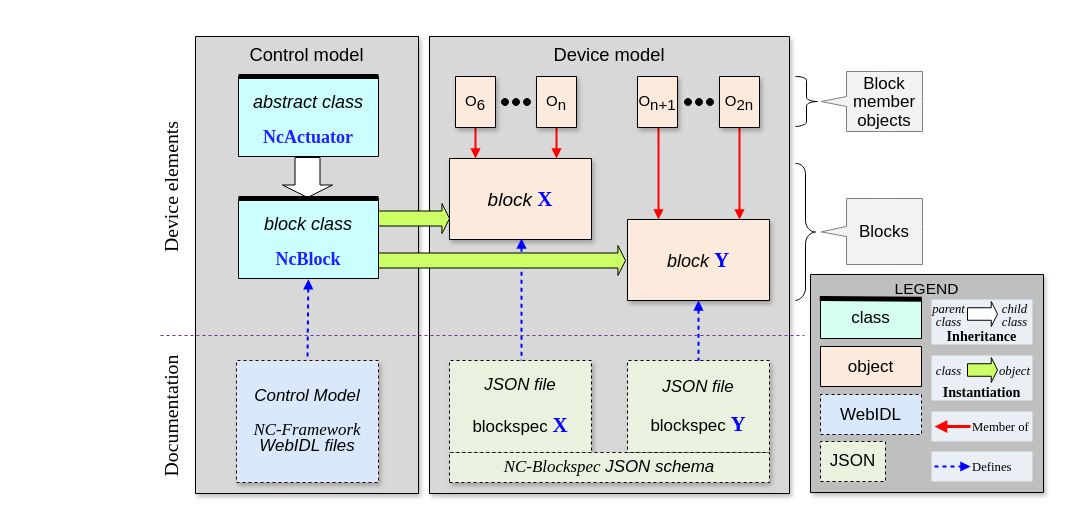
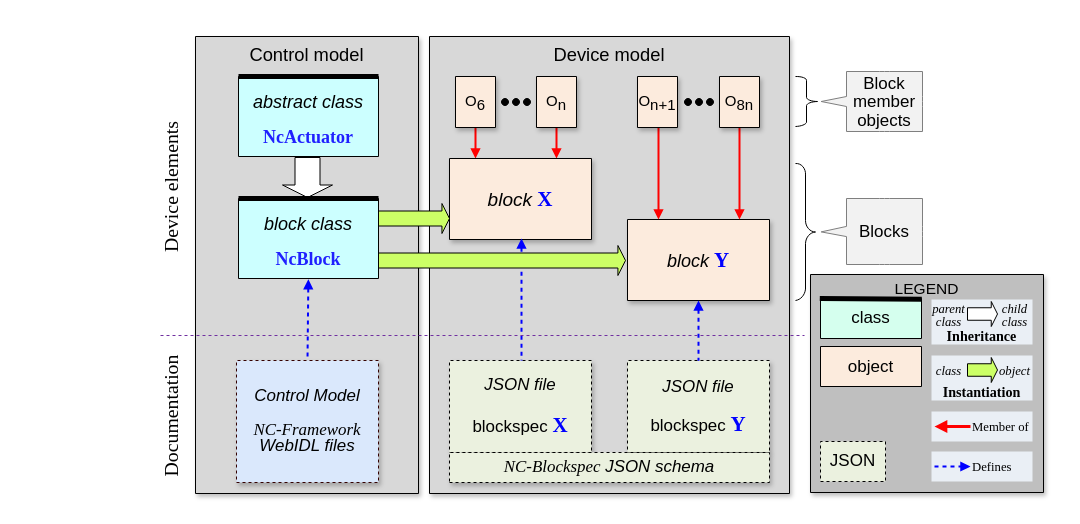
node "O2n": label "O2n" -> "O8n"
node "WebIDL": removed
